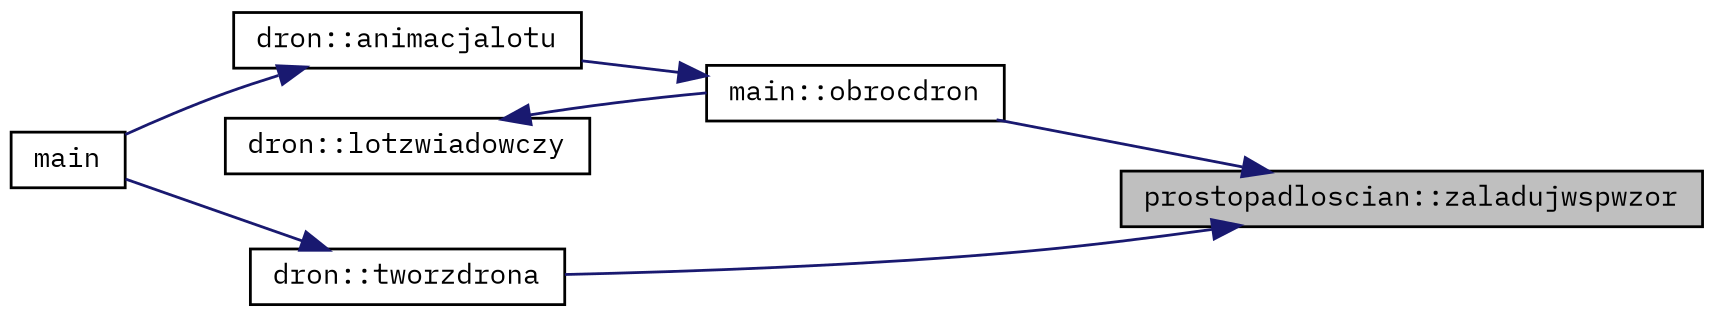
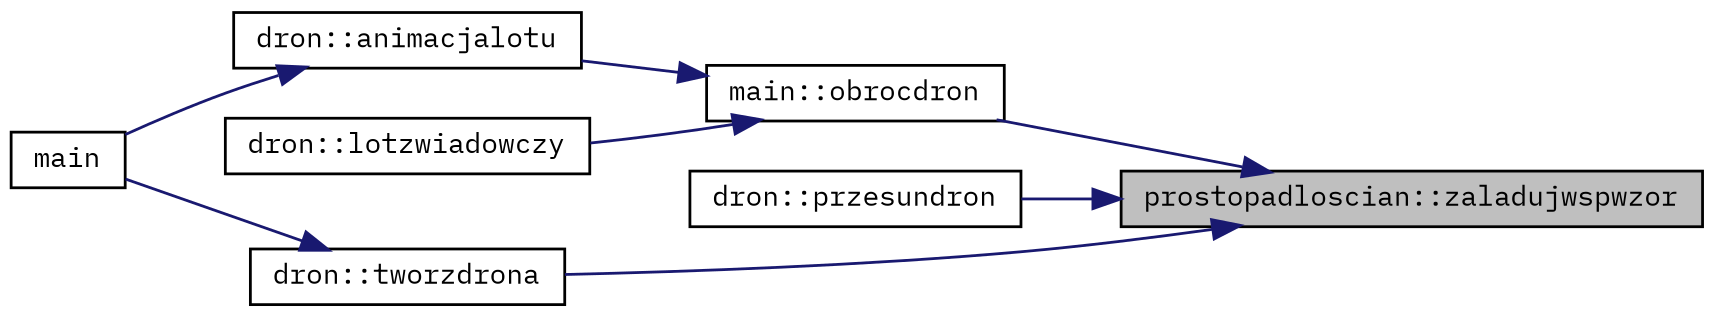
edge "main::obrocdron" -> "dron::lotzwiadowczy": reversed
node "dron::przesundron": added
